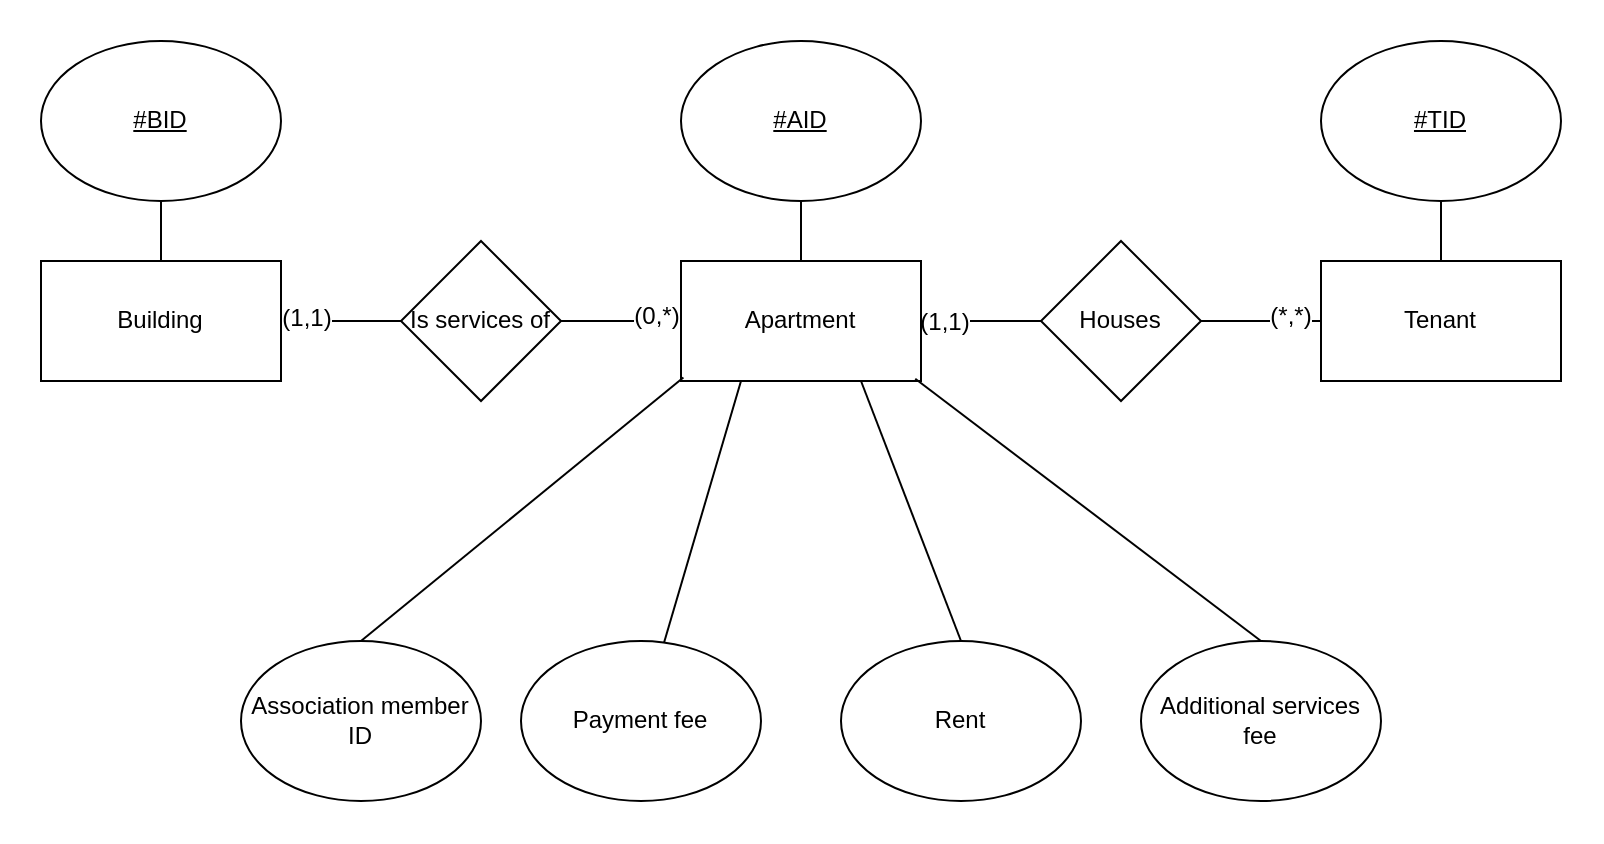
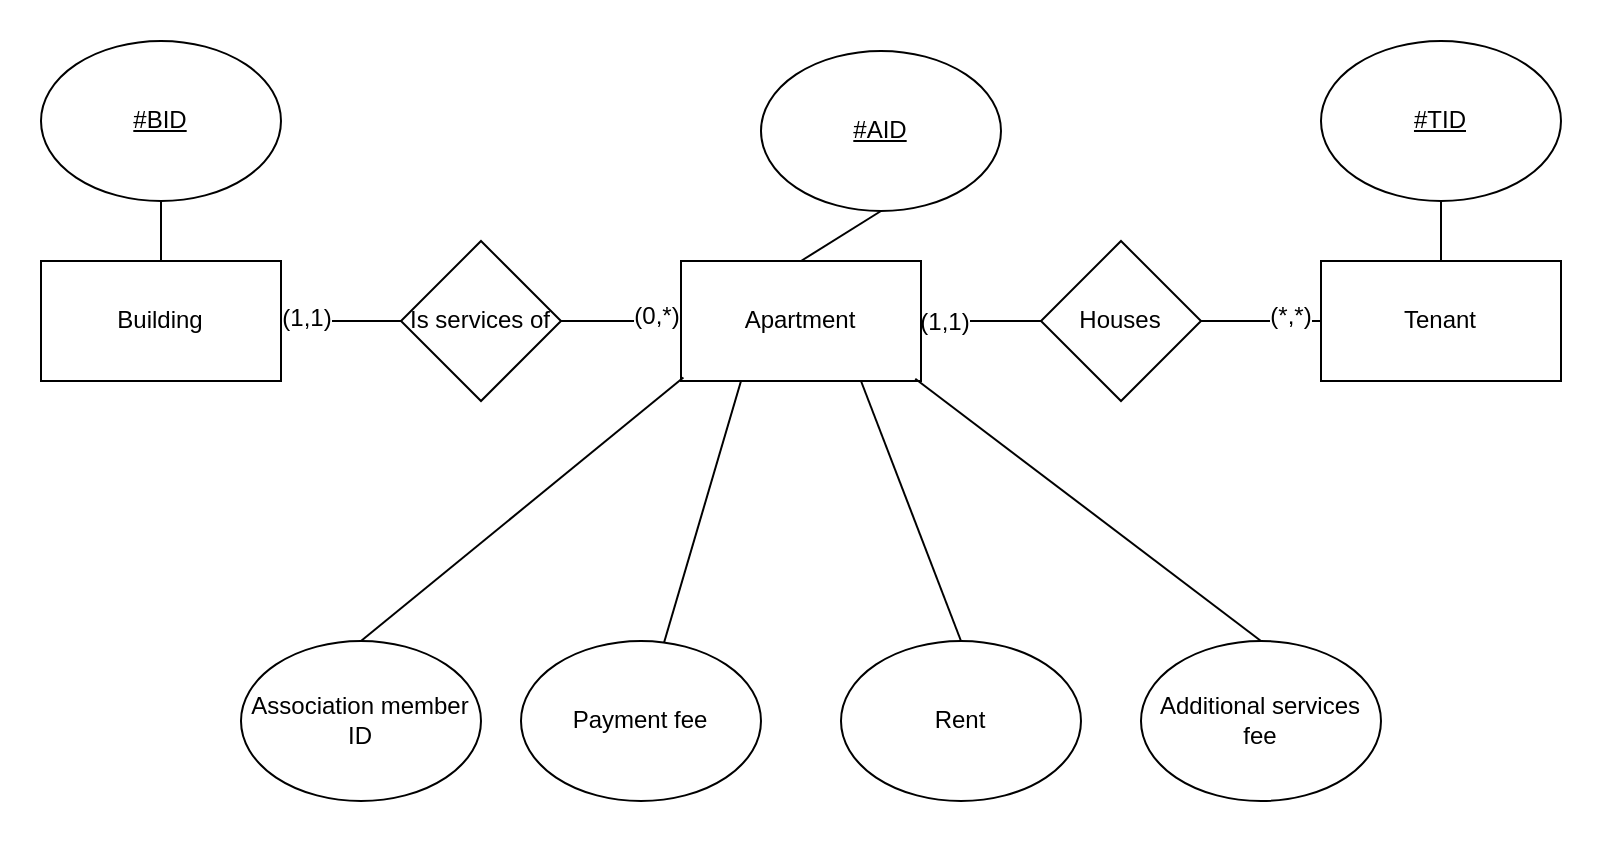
node "#AID": moved (801, 121) -> (881, 131)
